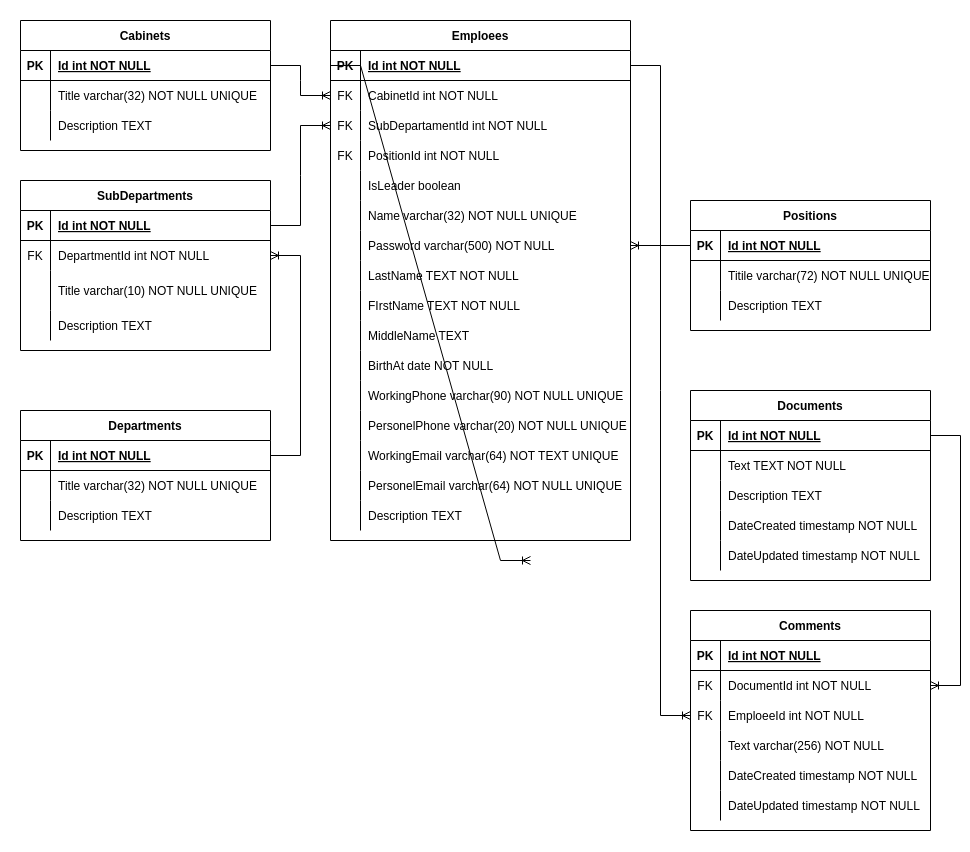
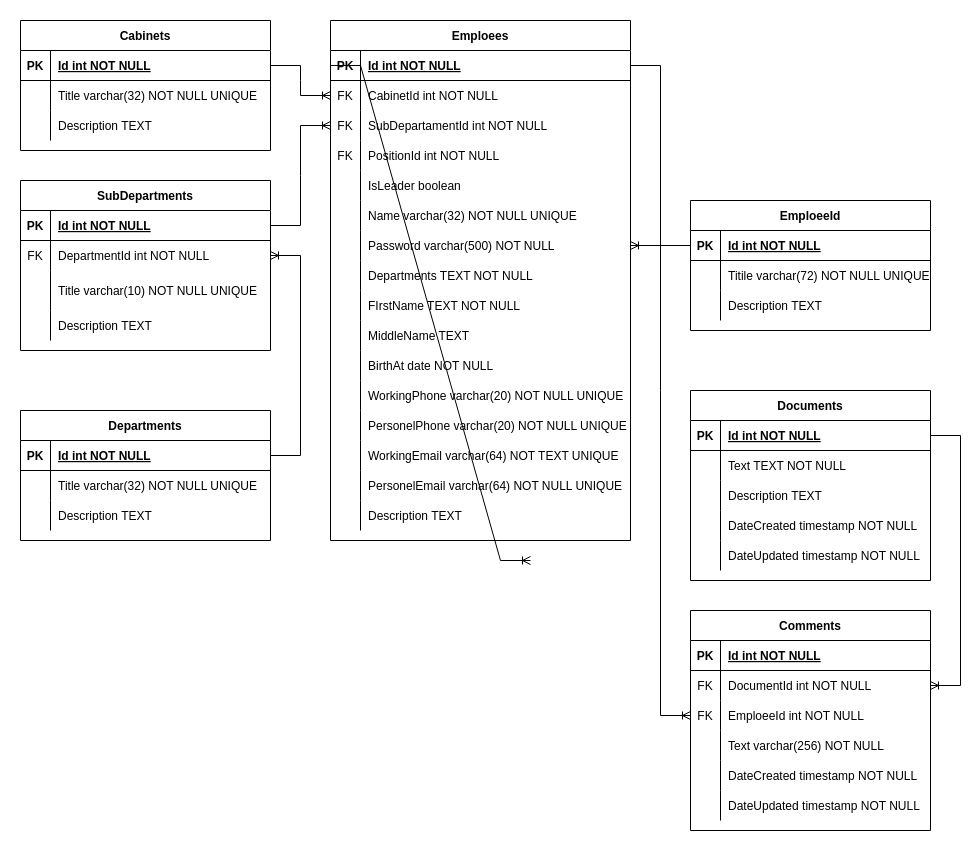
node "Positions": label "Positions" -> "EmploeeId"
node "LastName TEXT NOT NULL": label "LastName TEXT NOT NULL" -> "Departments TEXT NOT NULL"
node "WorkingPhone varchar(90) NOT NULL UNIQUE": label "WorkingPhone varchar(90) NOT NULL UNIQUE" -> "WorkingPhone varchar(20) NOT NULL UNIQUE"
